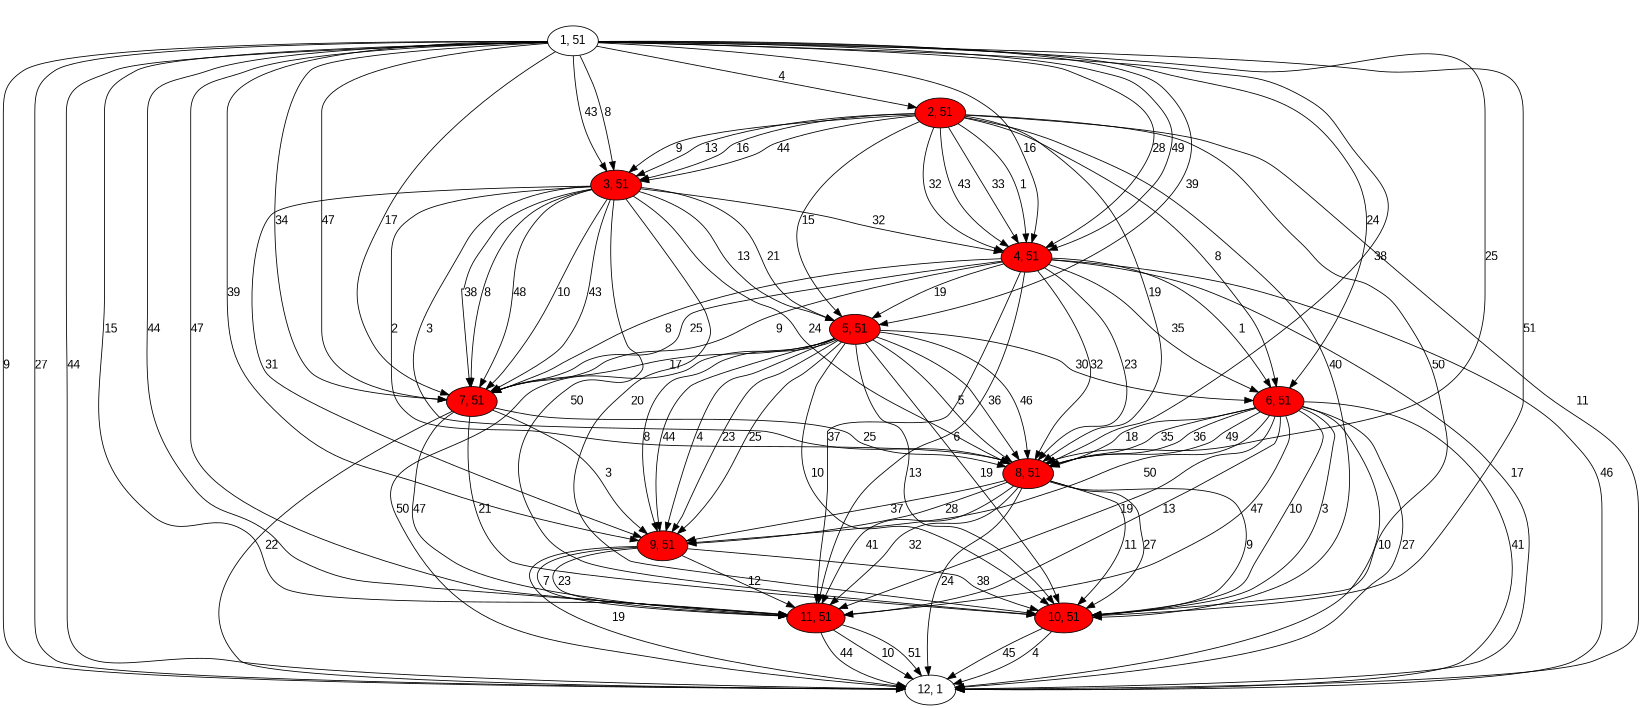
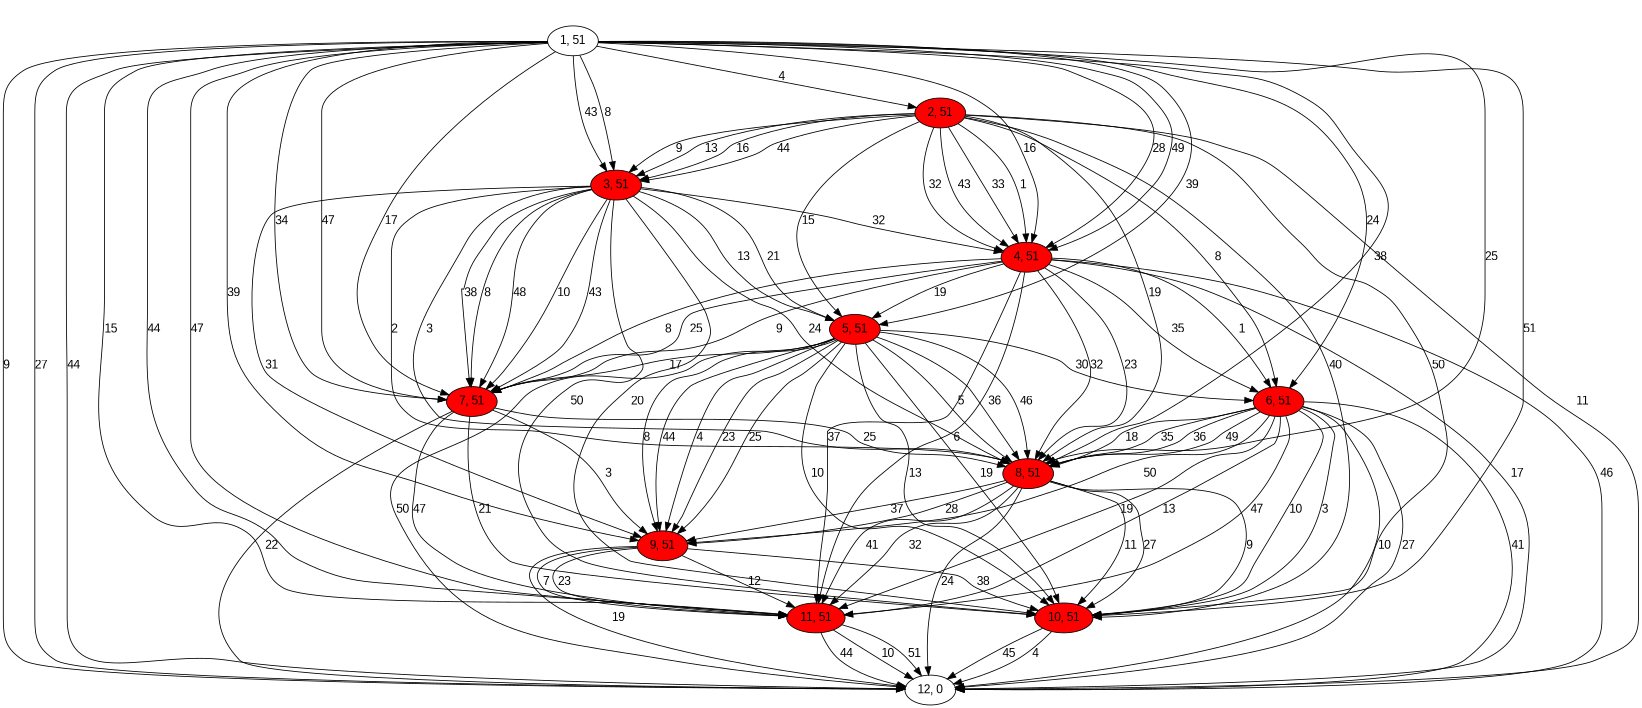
node "12, 1": label "12, 1" -> "12, 0"
